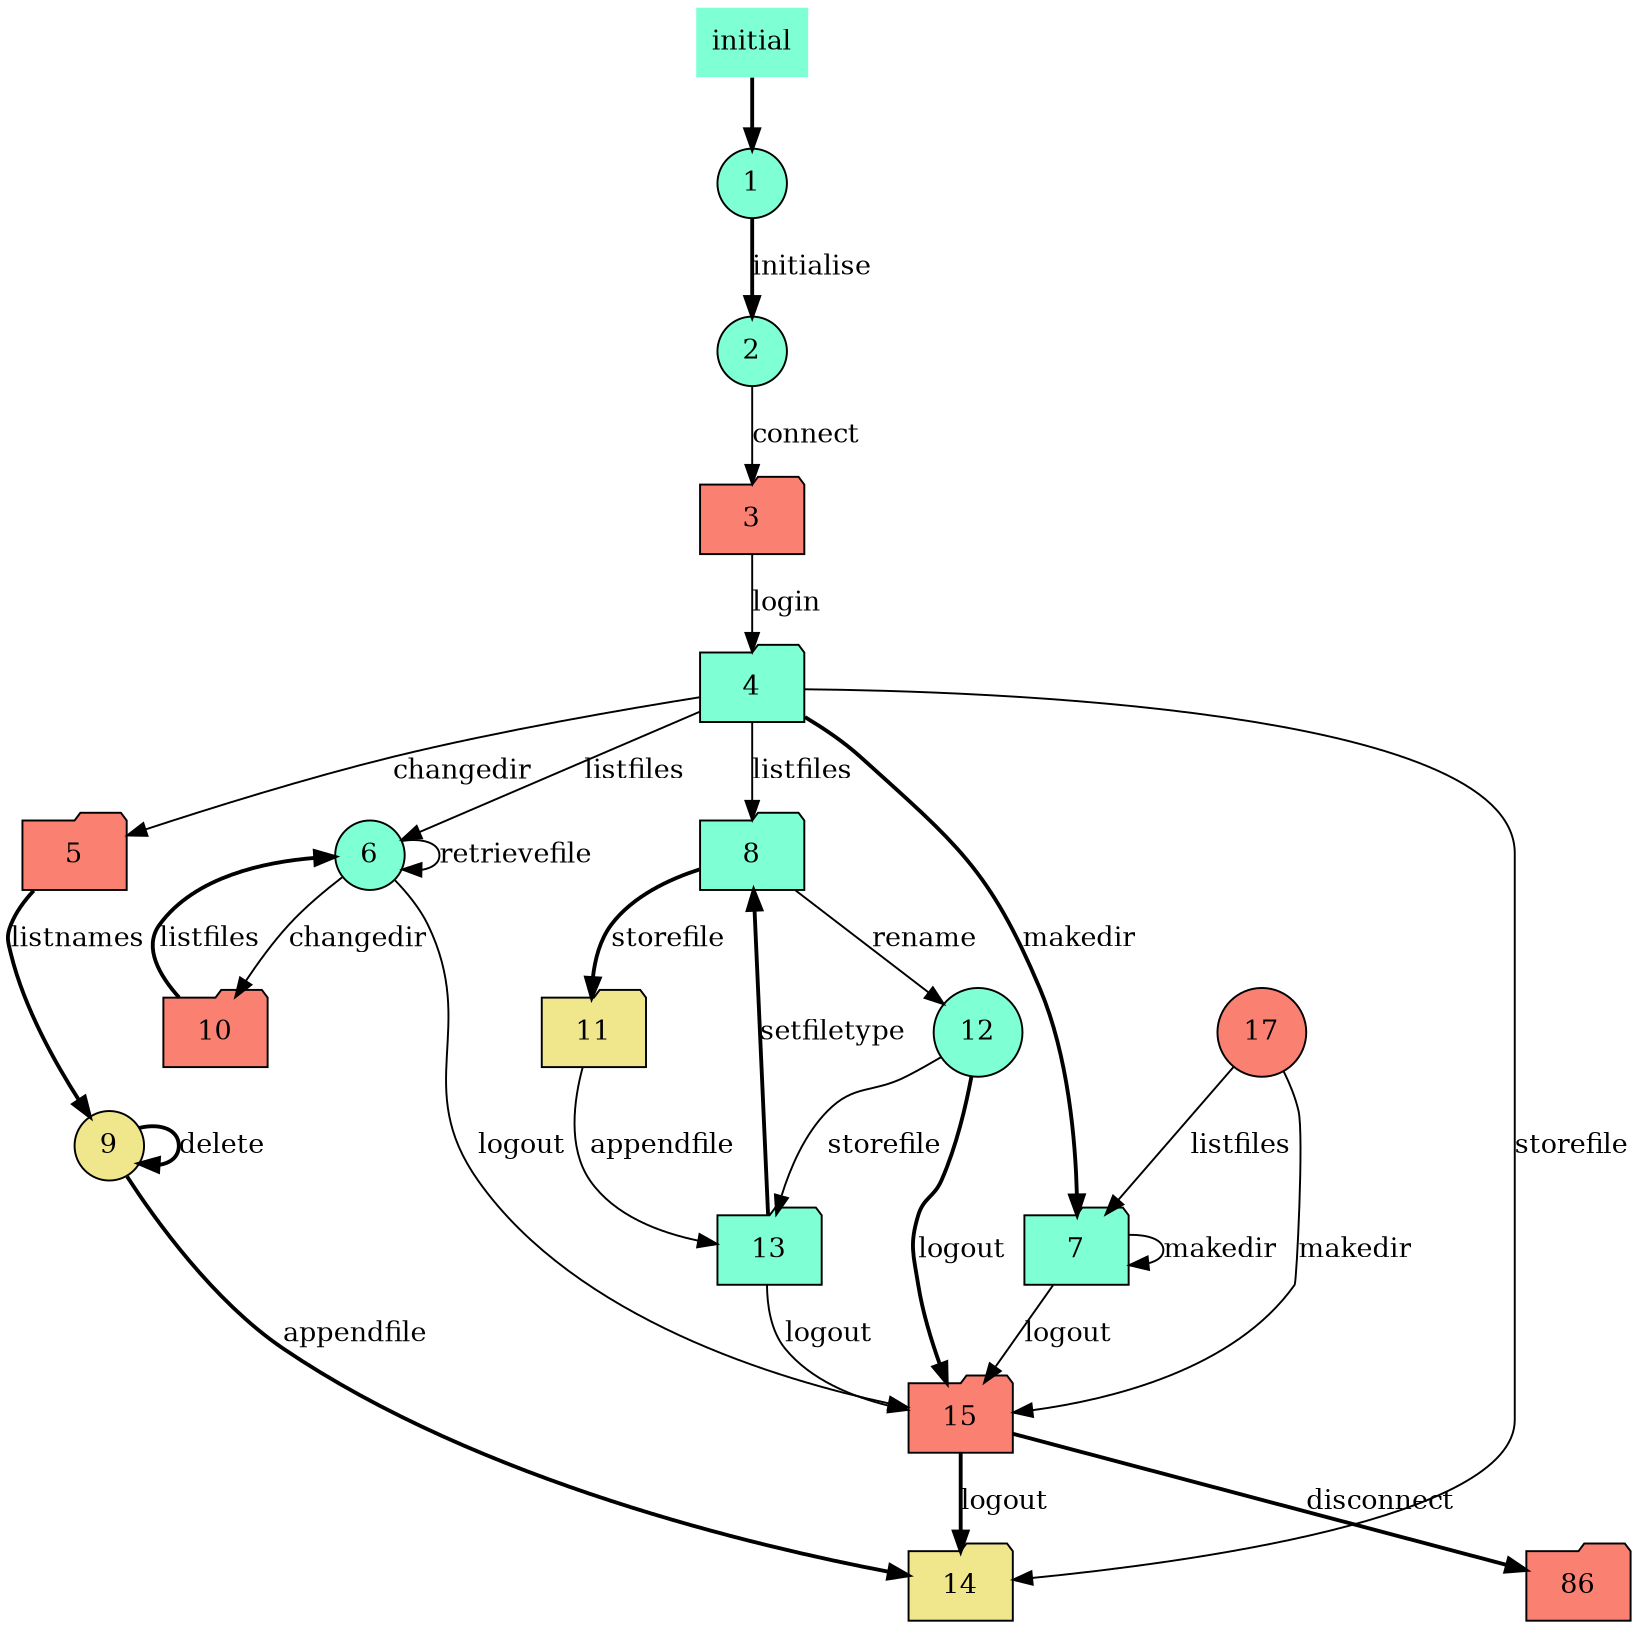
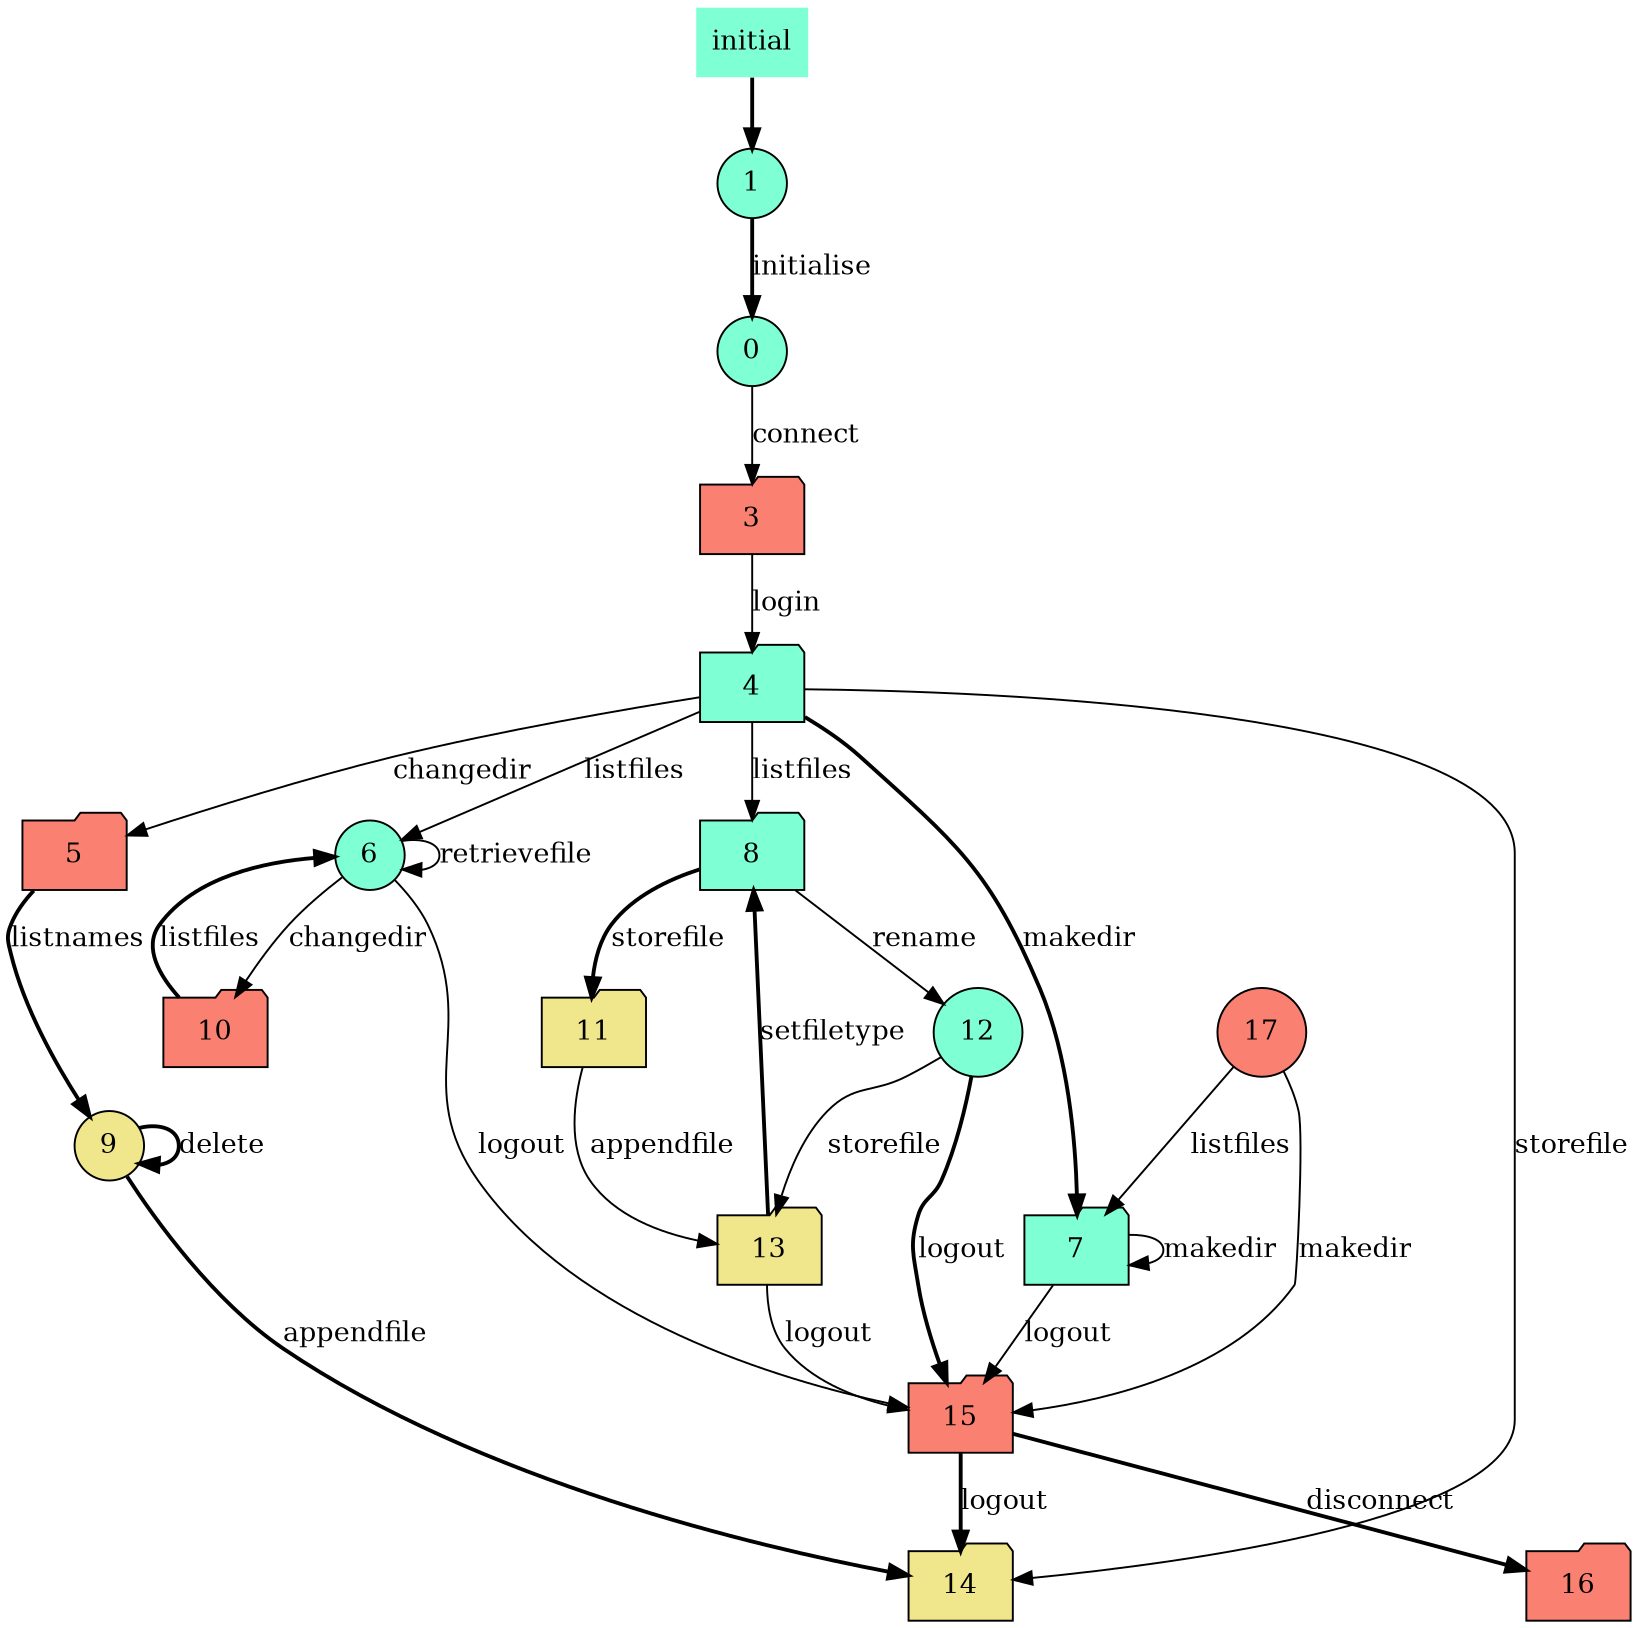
node "2": label "2" -> "0"
node "13": fillcolor aquamarine -> khaki
node "86": label "86" -> "16"
